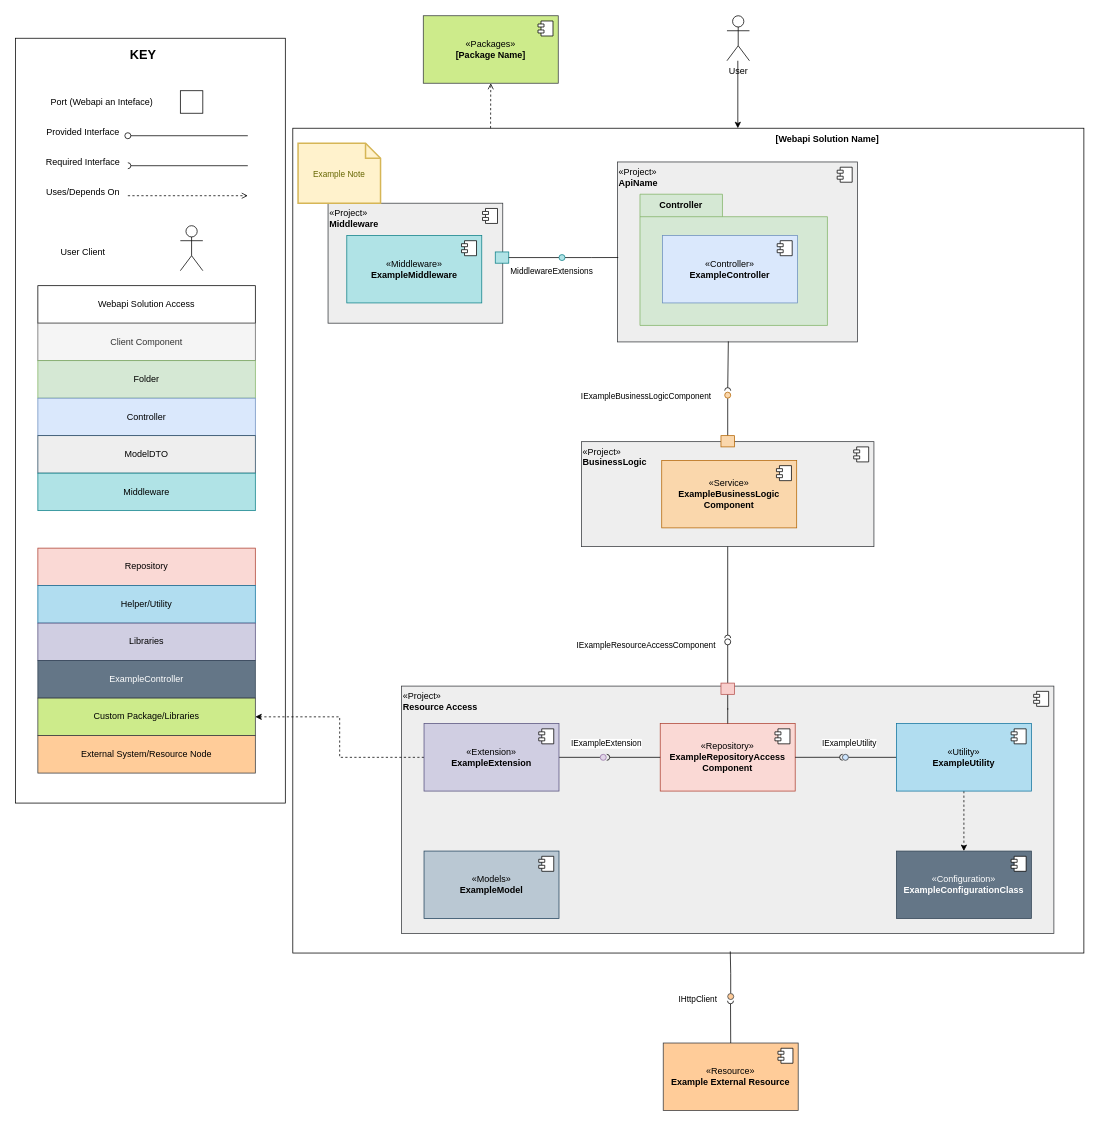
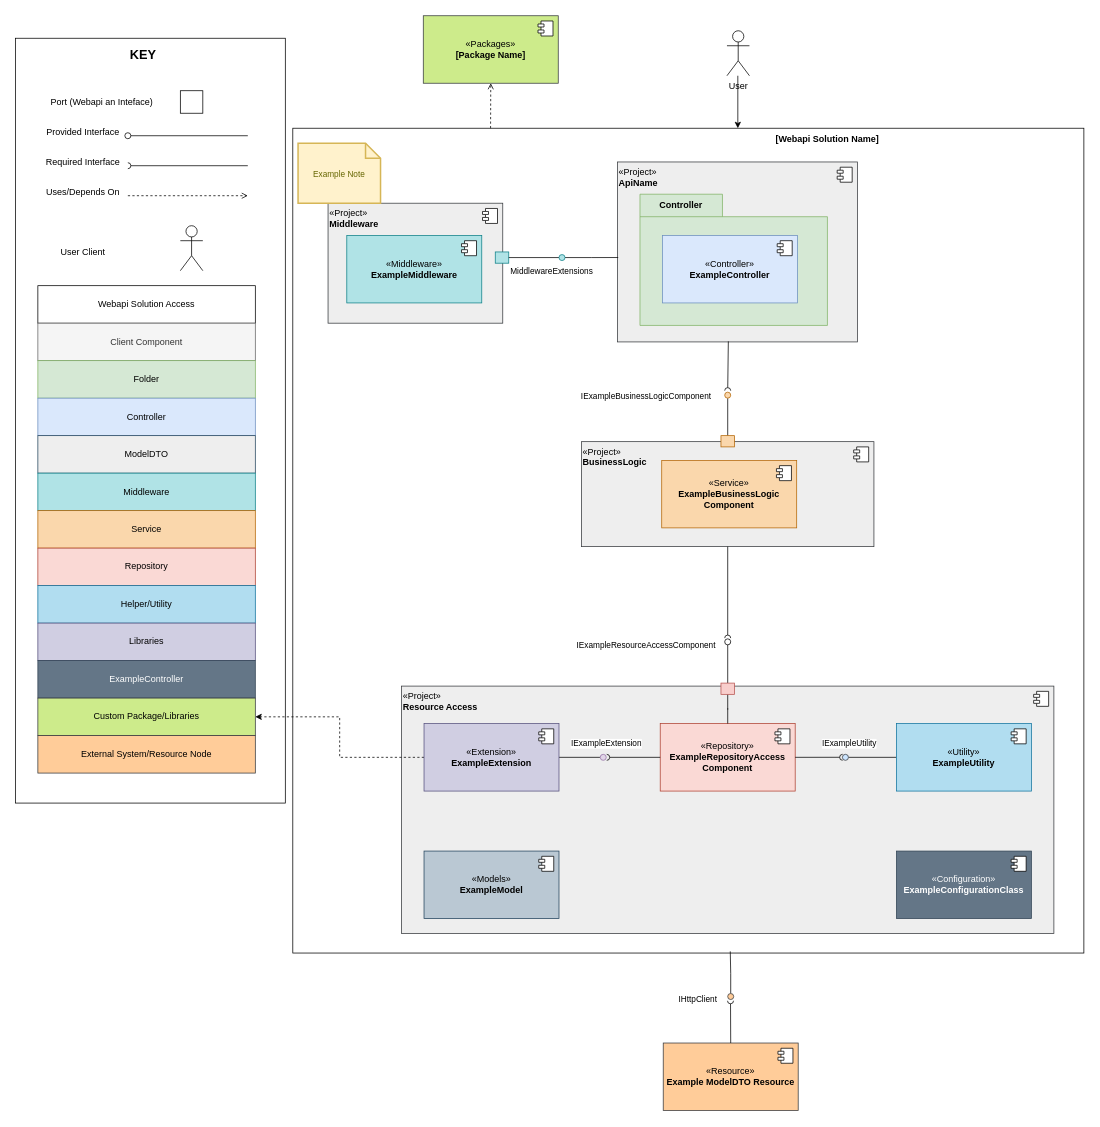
node "User": moved (738, 38) -> (738, 53)
node "Service": added
edge "«Utility» ExampleUtility" -> "«Configuration» ExampleConfigurationClass": removed
node "«Resource» Example External Resource": label "«Resource» Example External Resource" -> "«Resource» Example ModelDTO Resource"
